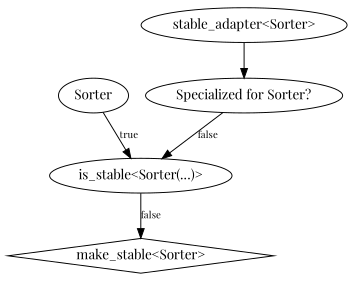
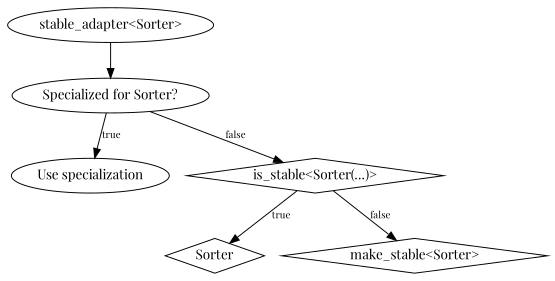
node "Sorter": shape ellipse -> diamond
edge "Sorter" -> "is_stable<Sorter(...)>": reversed
node "Use specialization": added
node "is_stable<Sorter(...)>": shape ellipse -> diamond
